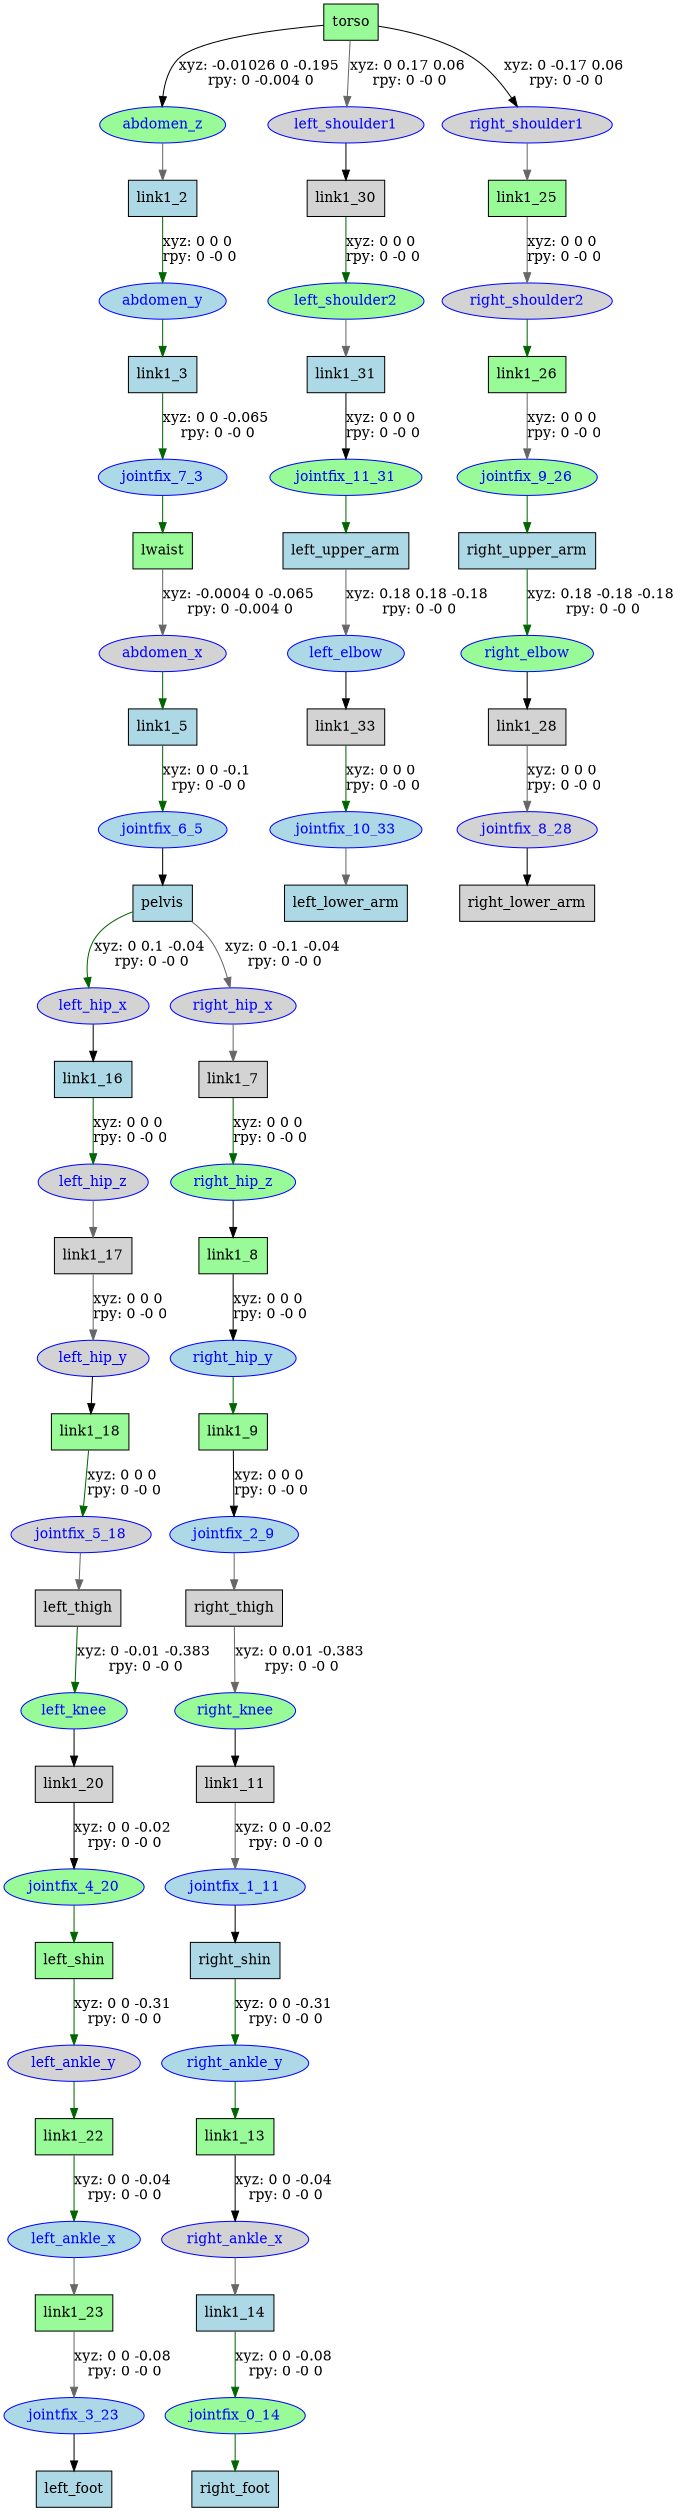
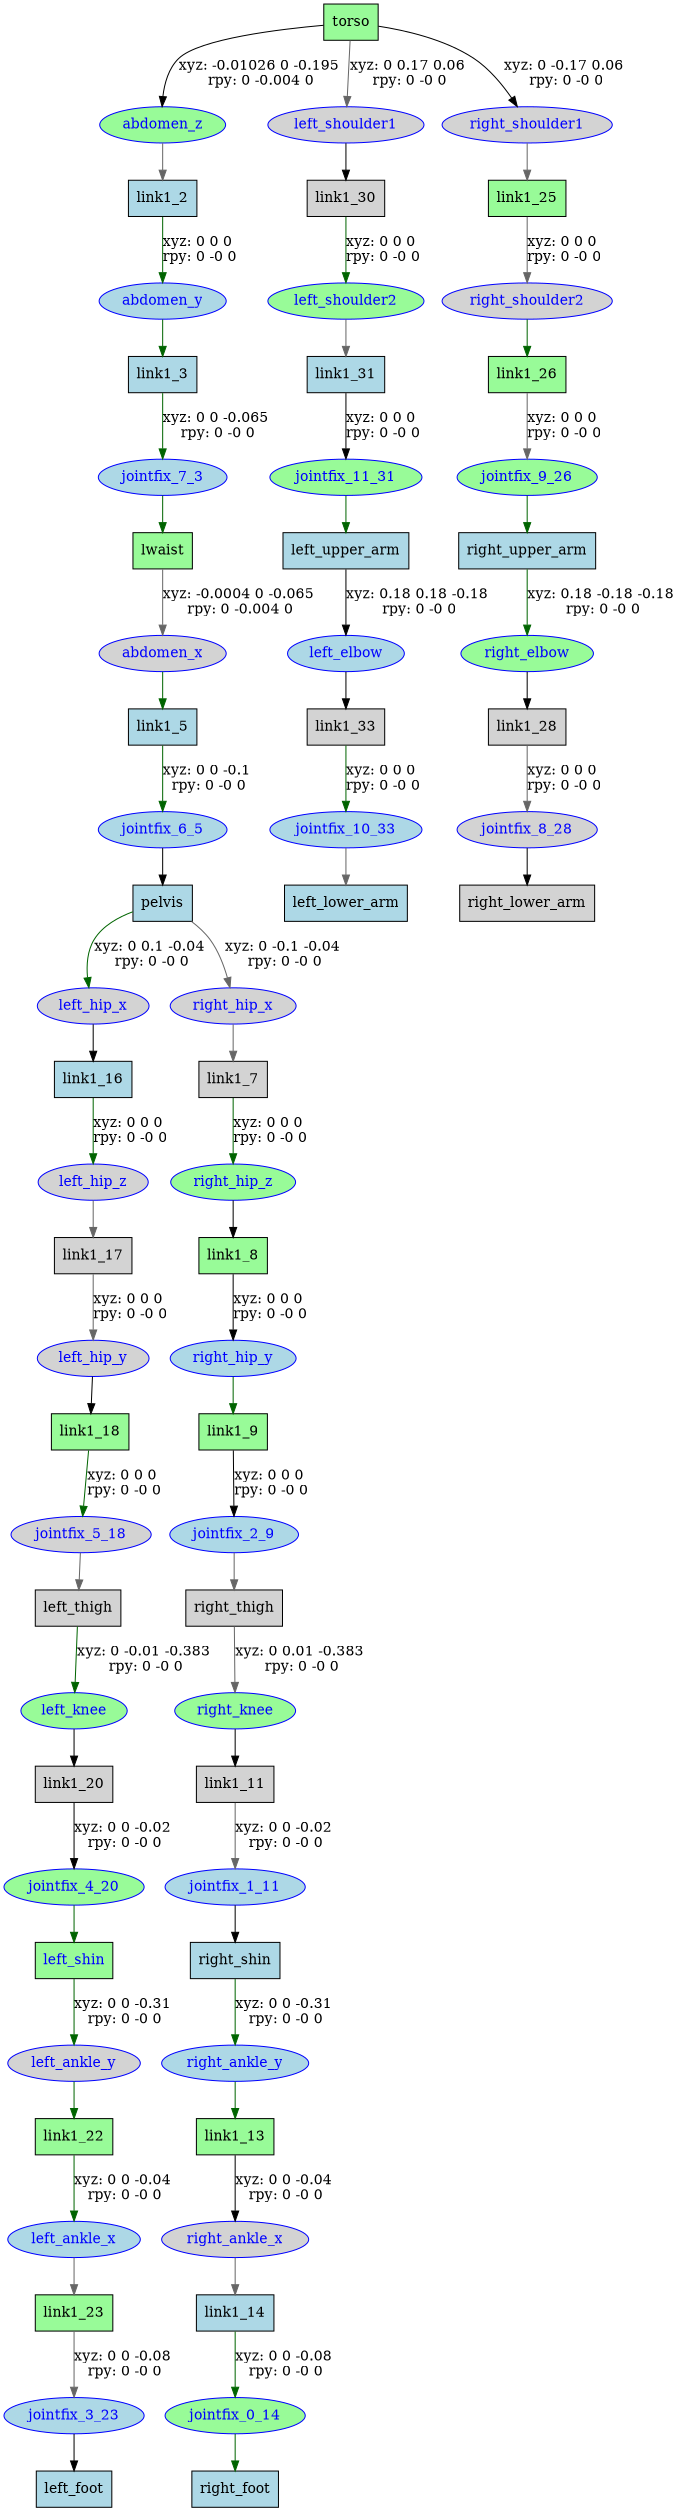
edge "left_upper_arm" -> "left_elbow": color gray40 -> black
node "left_shin": fontcolor black -> blue
